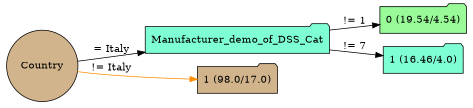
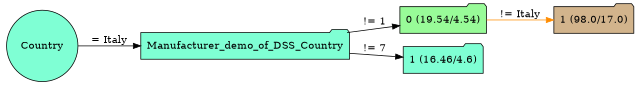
node "Manufacturer_demo_of_DSS_Cat": label "Manufacturer_demo_of_DSS_Cat" -> "Manufacturer_demo_of_DSS_Country"
node "1 (16.46/4.0)": label "1 (16.46/4.0)" -> "1 (16.46/4.6)"
node "Country": fillcolor tan -> aquamarine
edge "Country" -> "1 (98.0/17.0)": now "0 (19.54/4.54)" -> "1 (98.0/17.0)"
